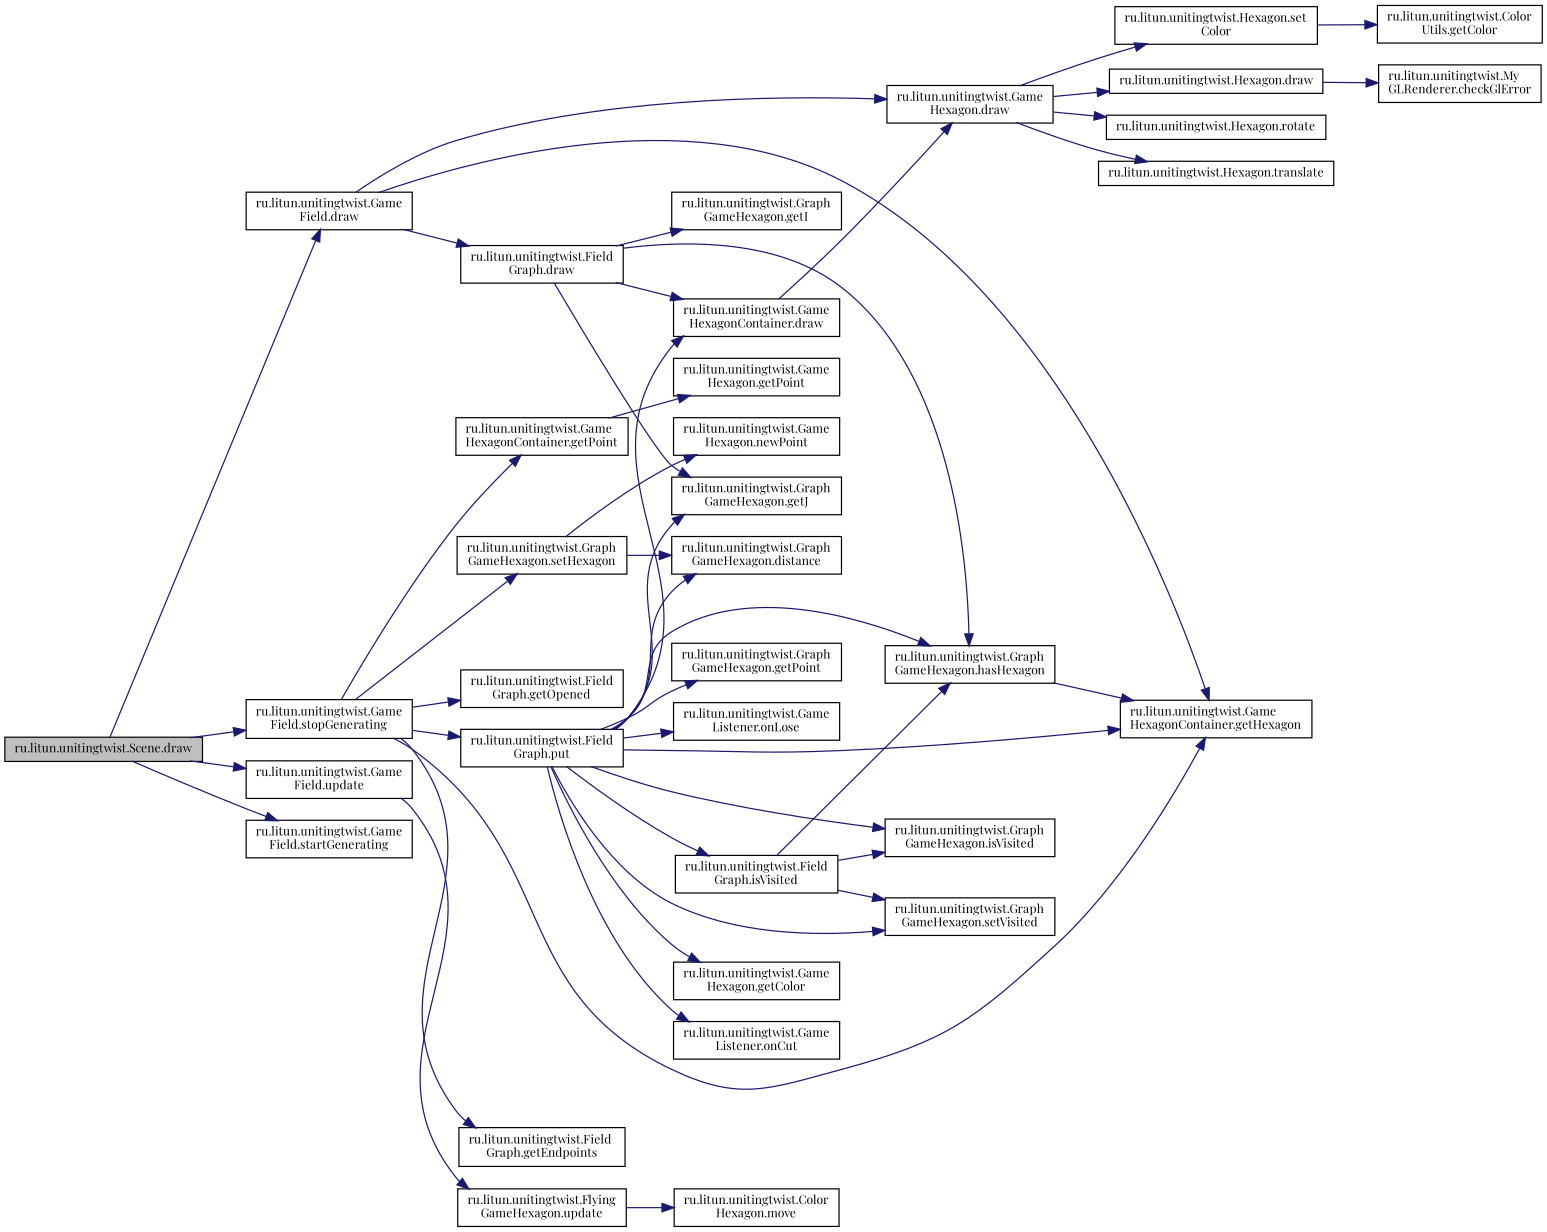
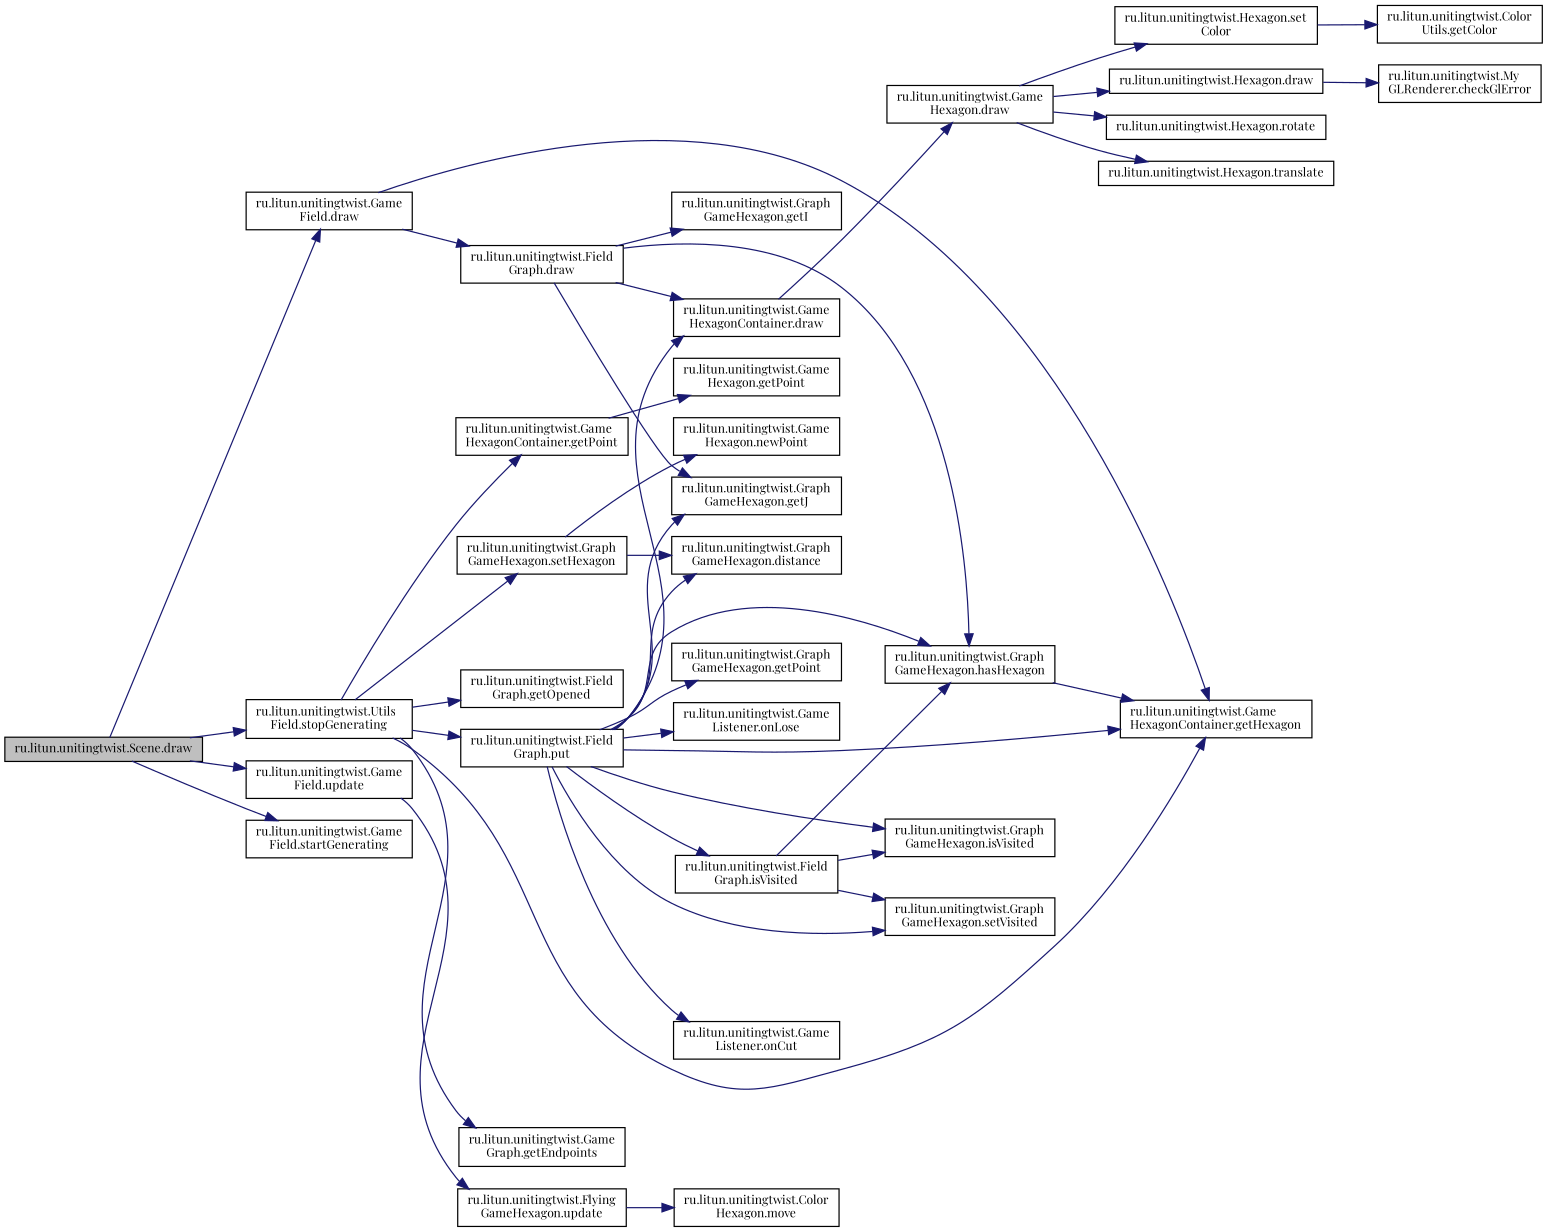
edge "ru.litun.unitingtwist.Game Field.draw" -> "ru.litun.unitingtwist.Game Hexagon.draw": removed
node "ru.litun.unitingtwist.Game Field.stopGenerating": label "ru.litun.unitingtwist.Game Field.stopGenerating" -> "ru.litun.unitingtwist.Utils Field.stopGenerating"
node "ru.litun.unitingtwist.Game Hexagon.getColor": removed
node "ru.litun.unitingtwist.Field Graph.getEndpoints": label "ru.litun.unitingtwist.Field Graph.getEndpoints" -> "ru.litun.unitingtwist.Game Graph.getEndpoints"
